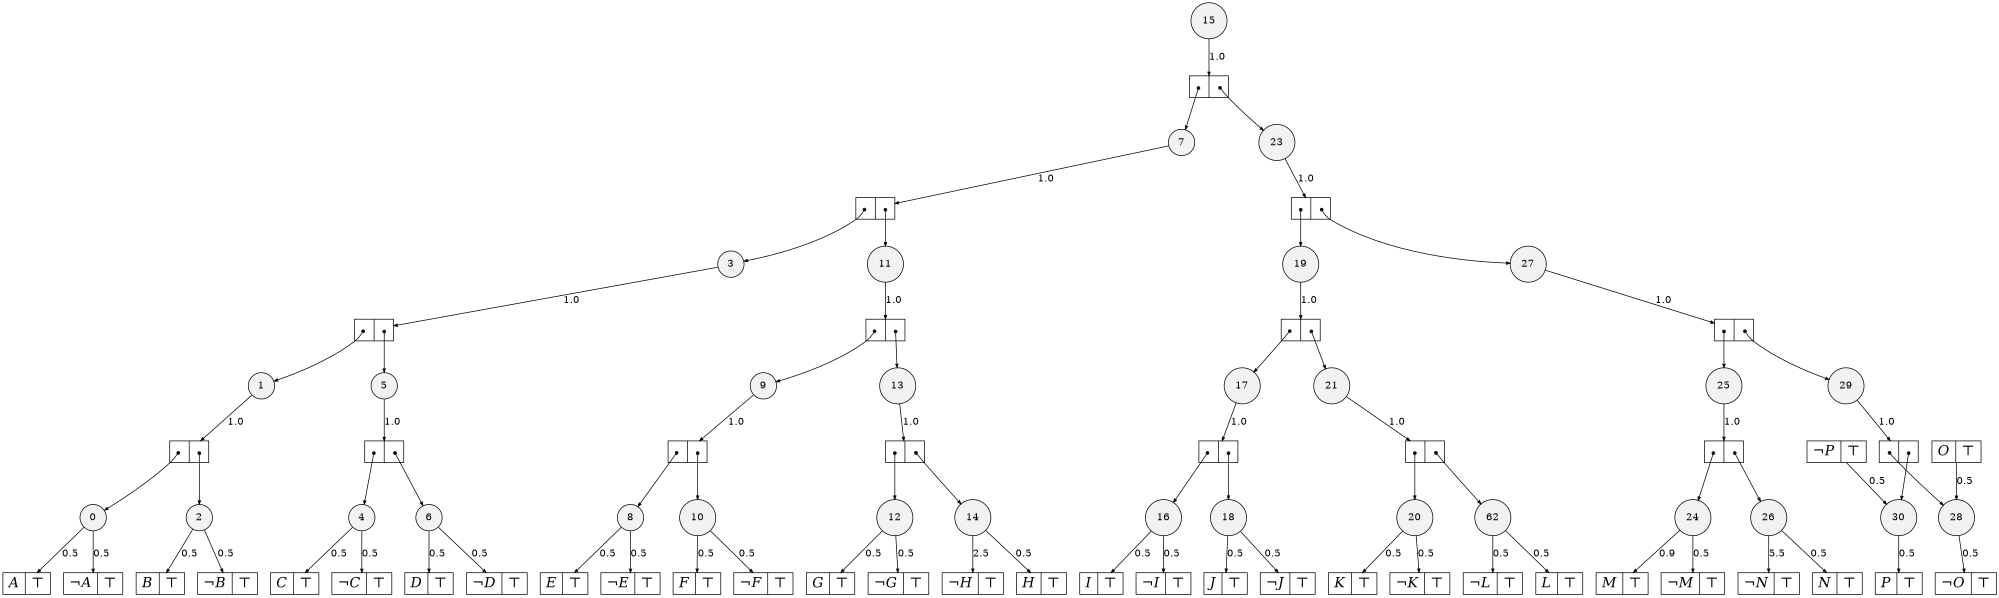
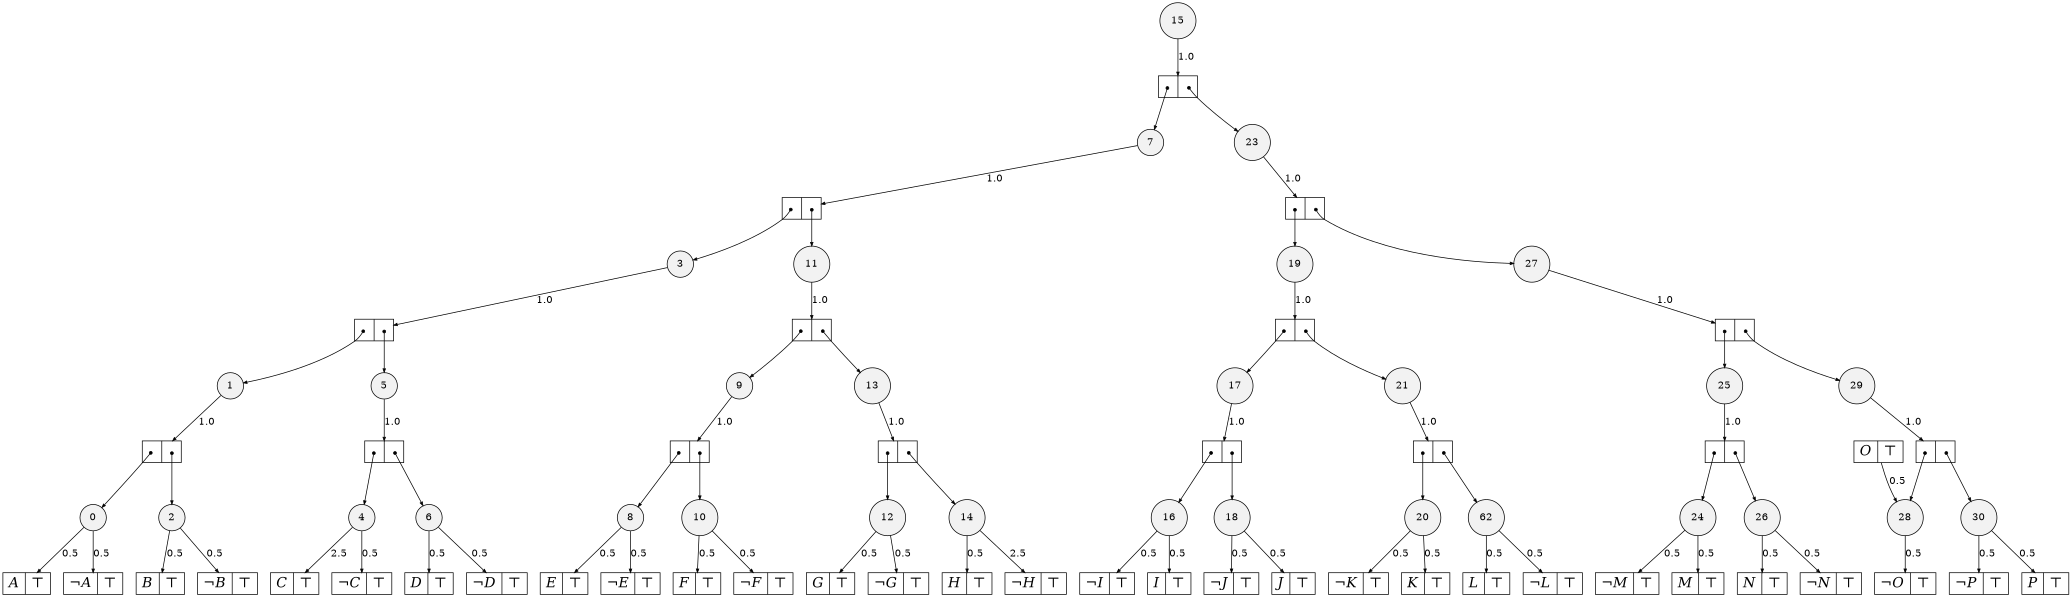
edge "¬P" -> "30": reversed
edge "4" -> "C": label "0.5" -> "2.5"
edge "24" -> "M": label "0.9" -> "0.5"
edge "26" -> "¬N": label "5.5" -> "0.5"
